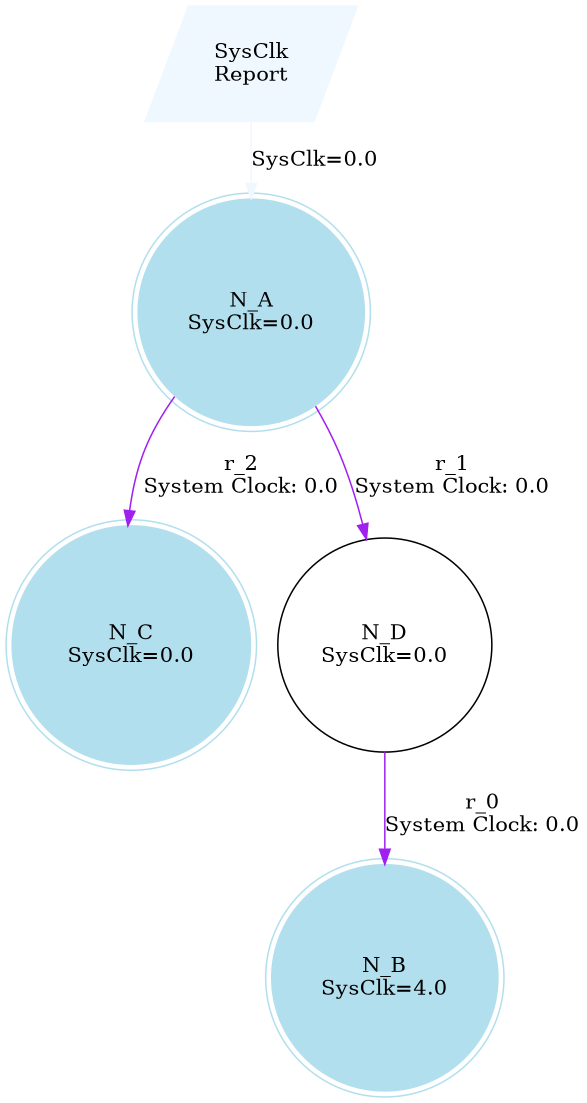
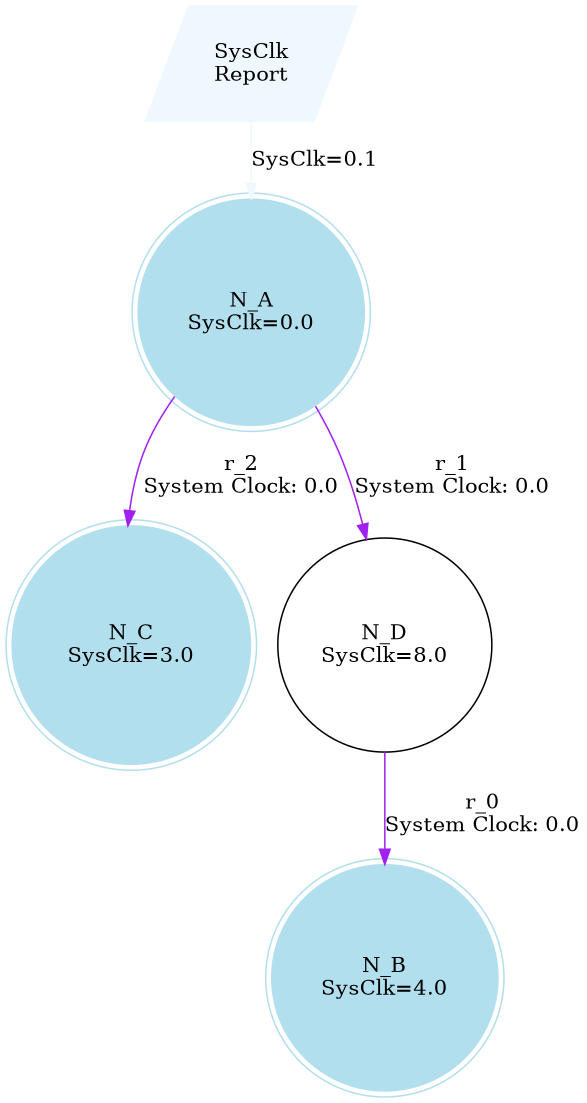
edge "SysClk Report" -> "N_A SysClk=0.0": label "SysClk=0.0" -> "SysClk=0.1"
node "N_C SysClk=0.0": label "N_C SysClk=0.0" -> "N_C SysClk=3.0"
node "N_D SysClk=0.0": label "N_D SysClk=0.0" -> "N_D SysClk=8.0"
